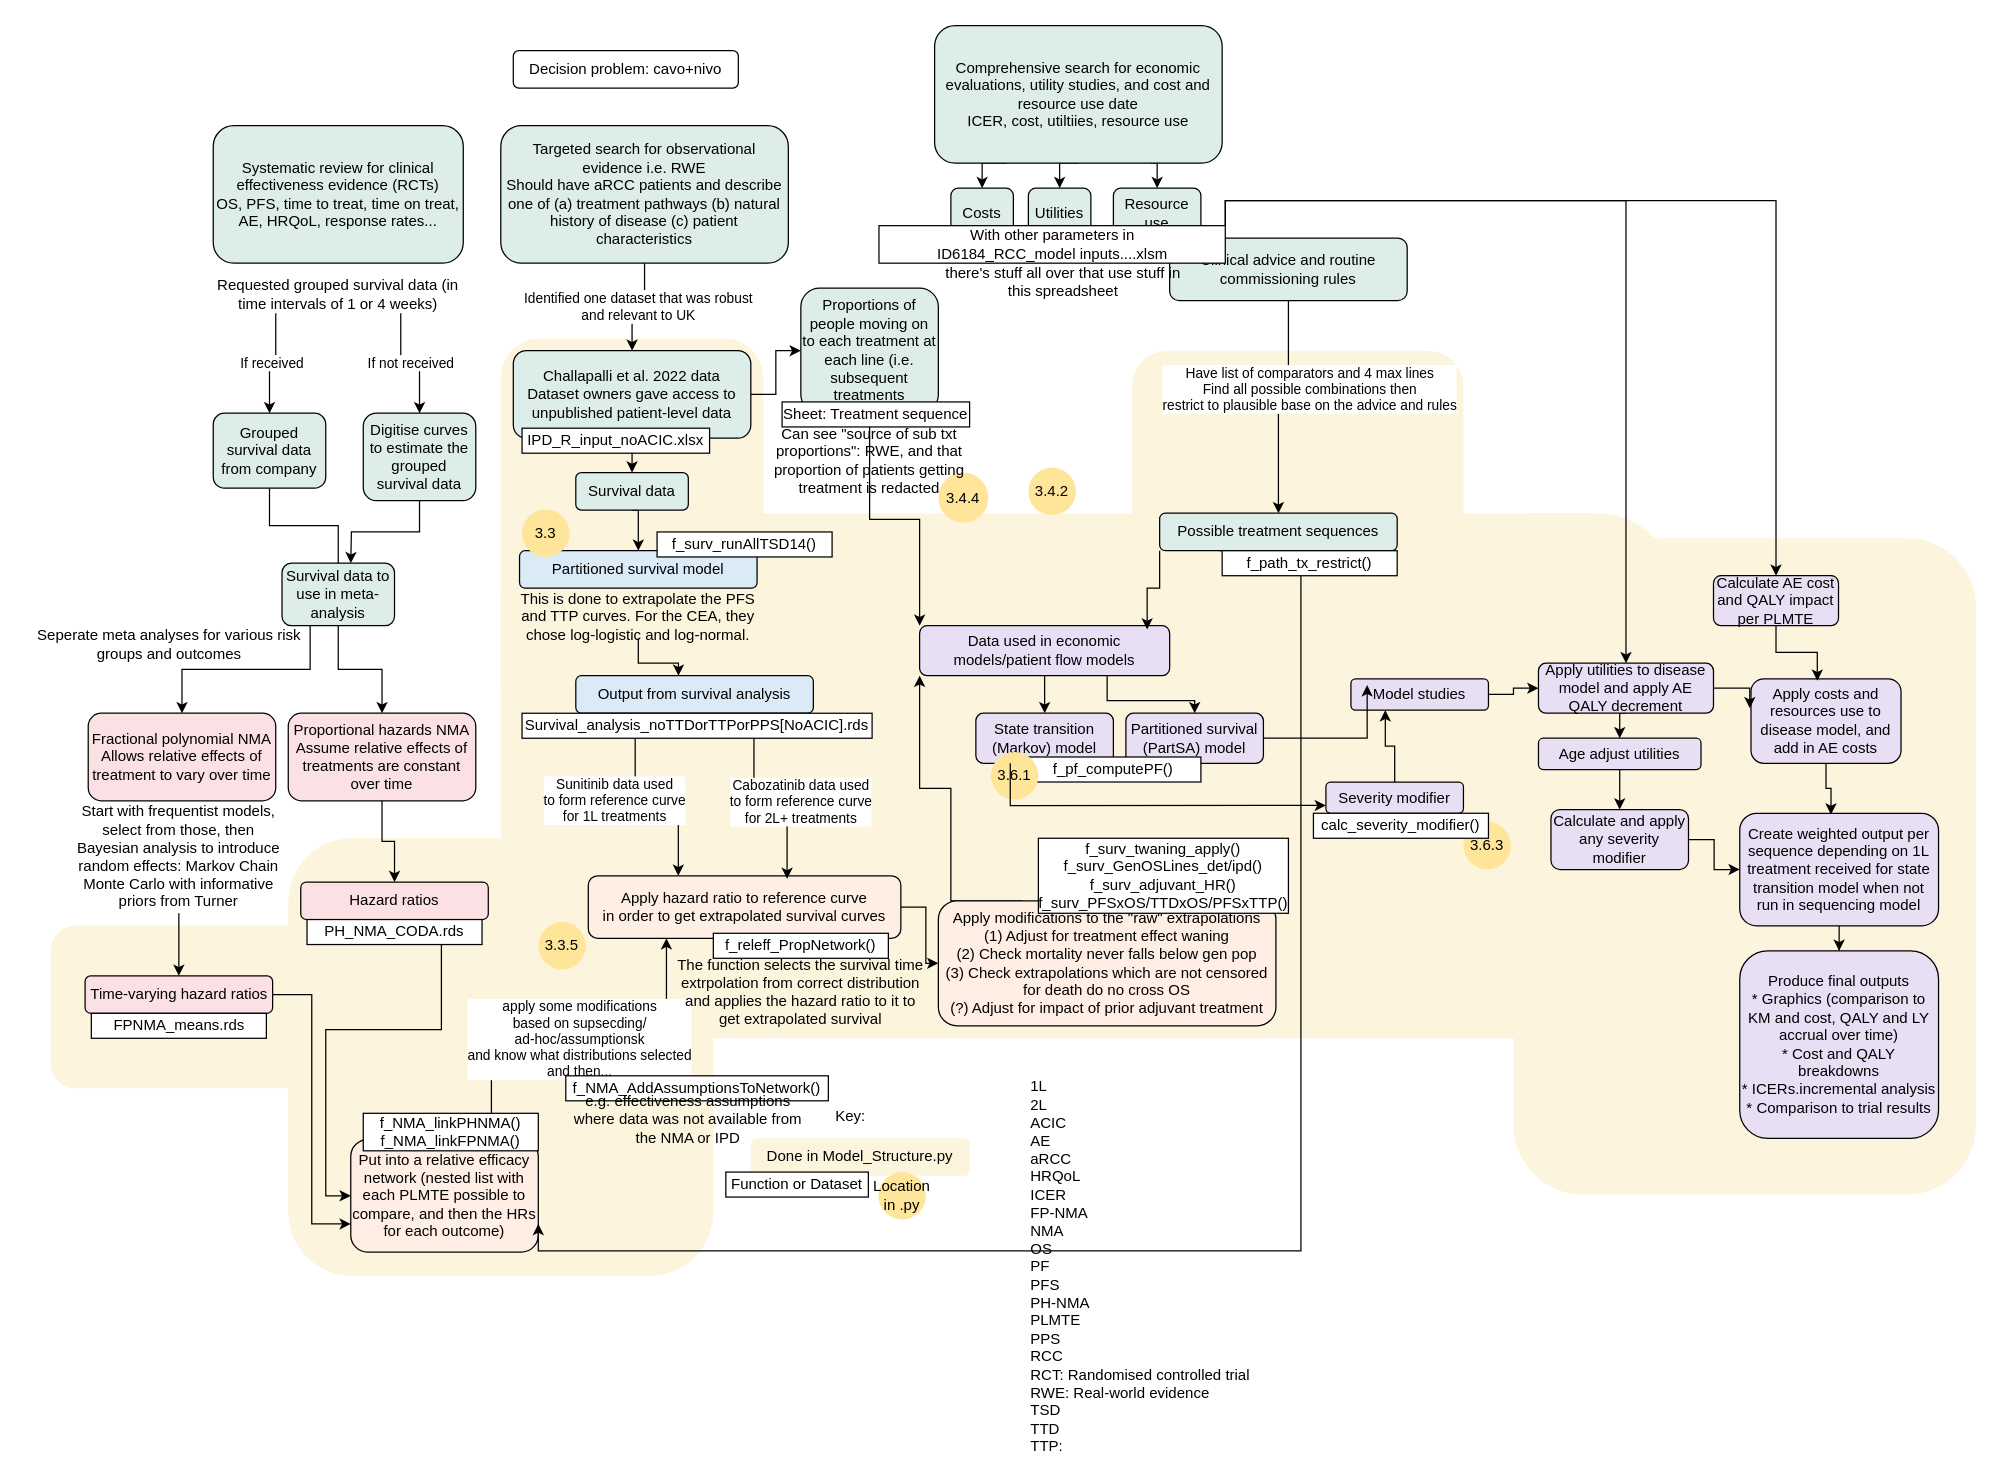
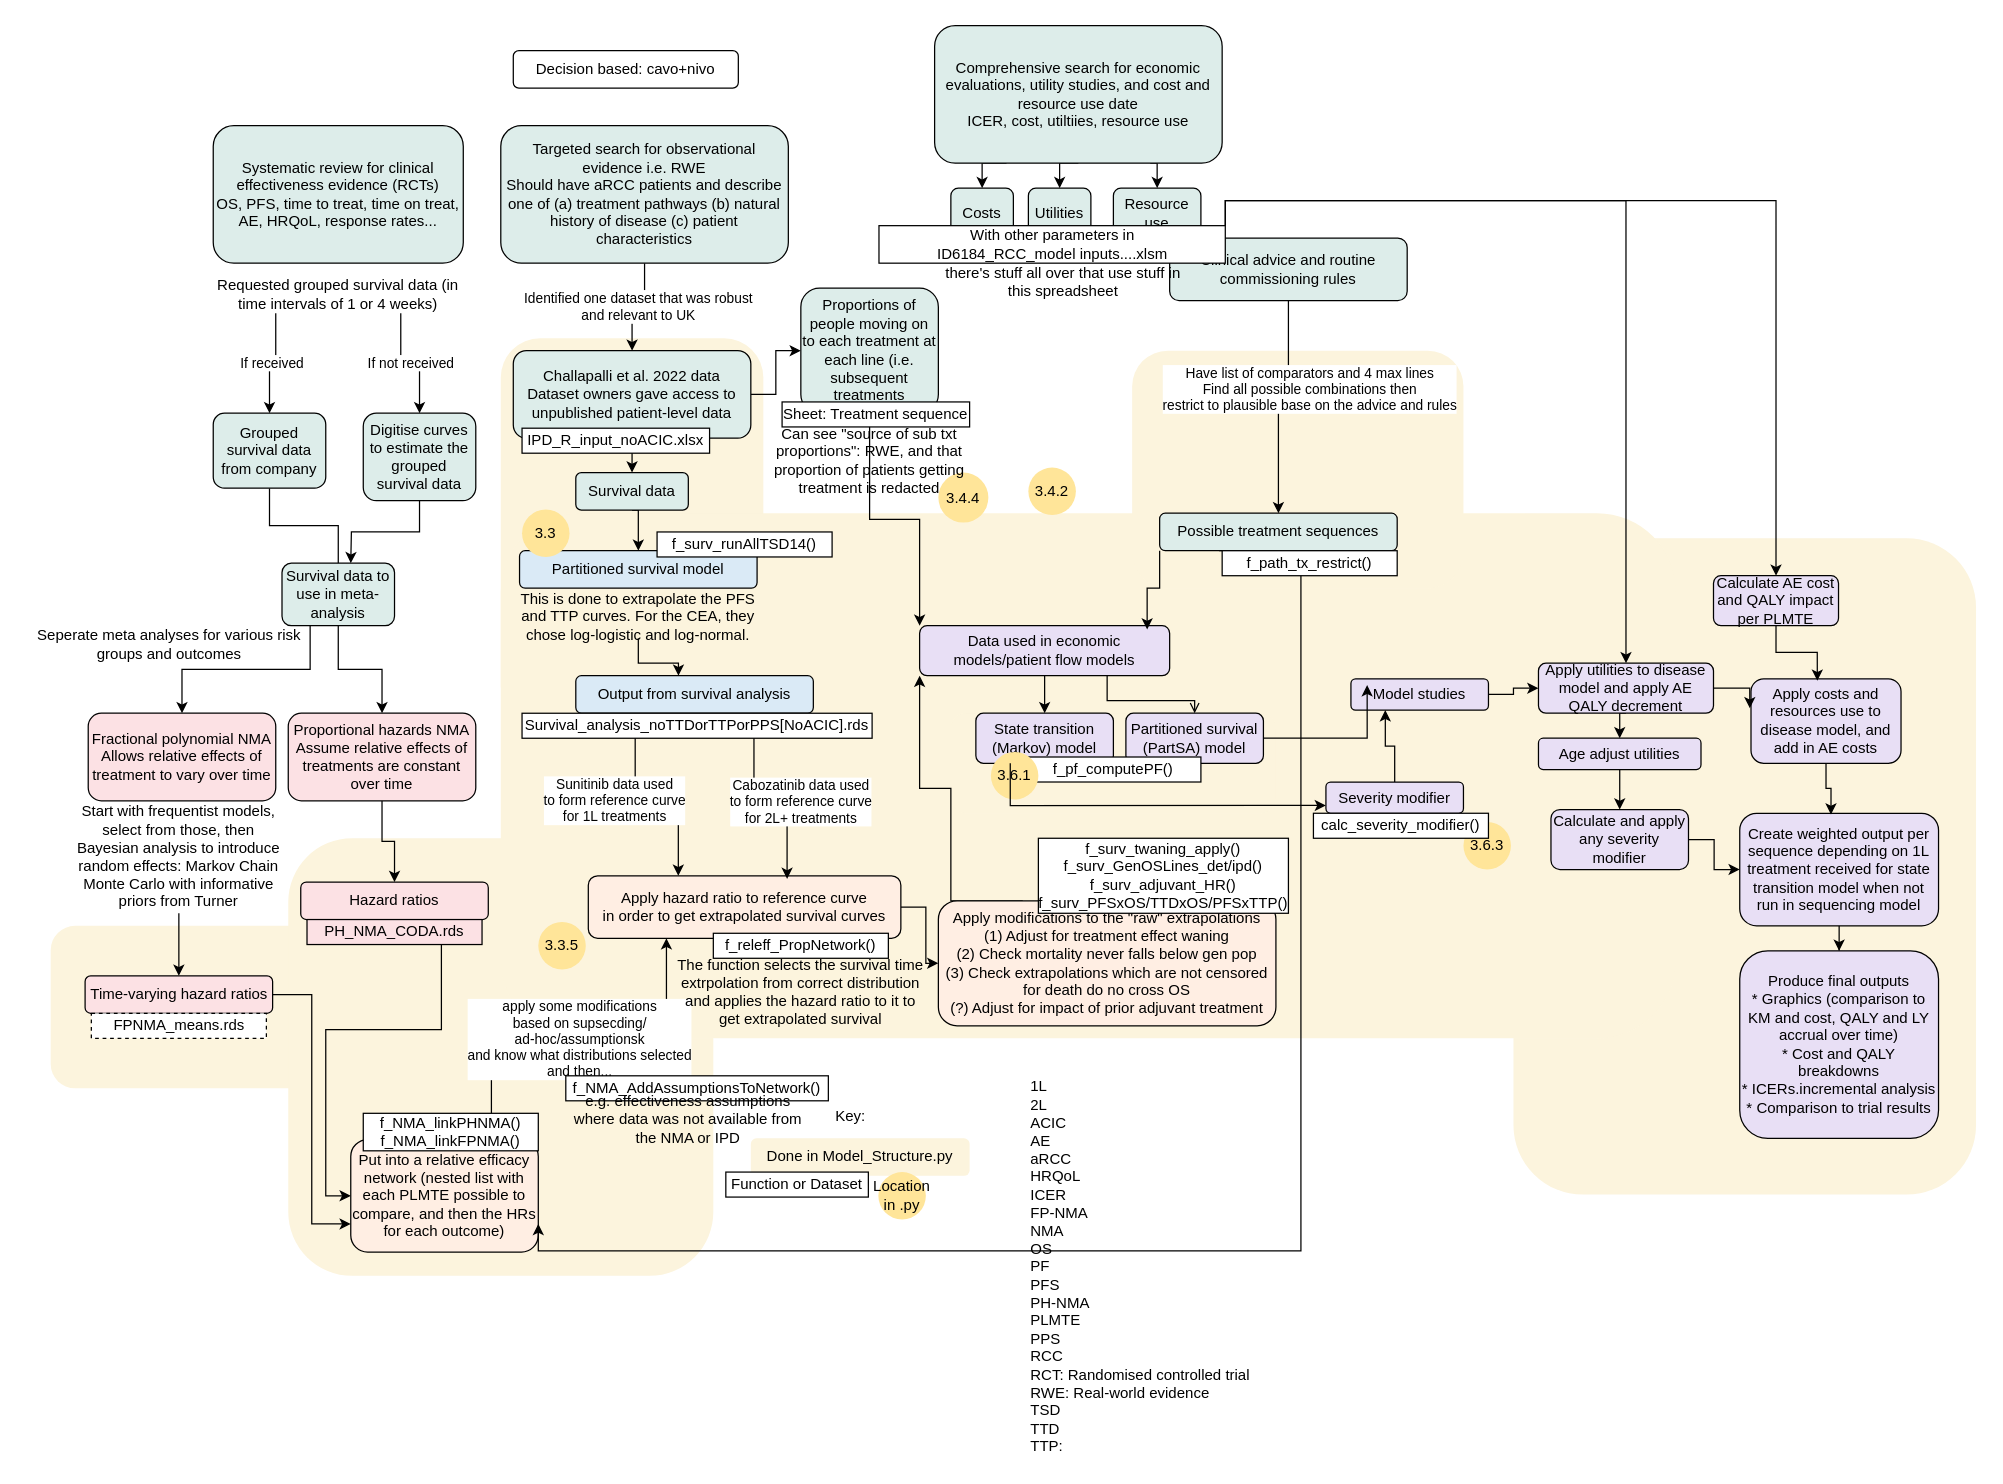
node "Decision problem: cavo+nivo": label "Decision problem: cavo+nivo" -> "Decision based: cavo+nivo"
edge "Data used in economic models/patient flow models" -> "Partitioned survival (PartSA) model": arrowhead classic -> open
node "PH_NMA_CODA.rds": fillcolor #ffffff -> #fce1e4
node "FPNMA_means.rds": style solid -> dashed
